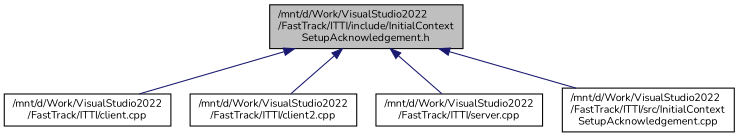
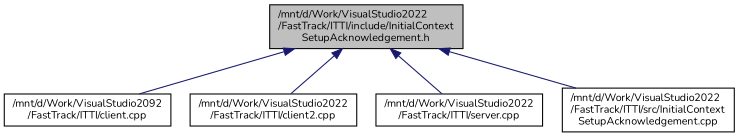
node "/mnt/d/Work/VisualStudio2022 /FastTrack/ITTI/client.cpp": label "/mnt/d/Work/VisualStudio2022 /FastTrack/ITTI/client.cpp" -> "/mnt/d/Work/VisualStudio2092 /FastTrack/ITTI/client.cpp"
